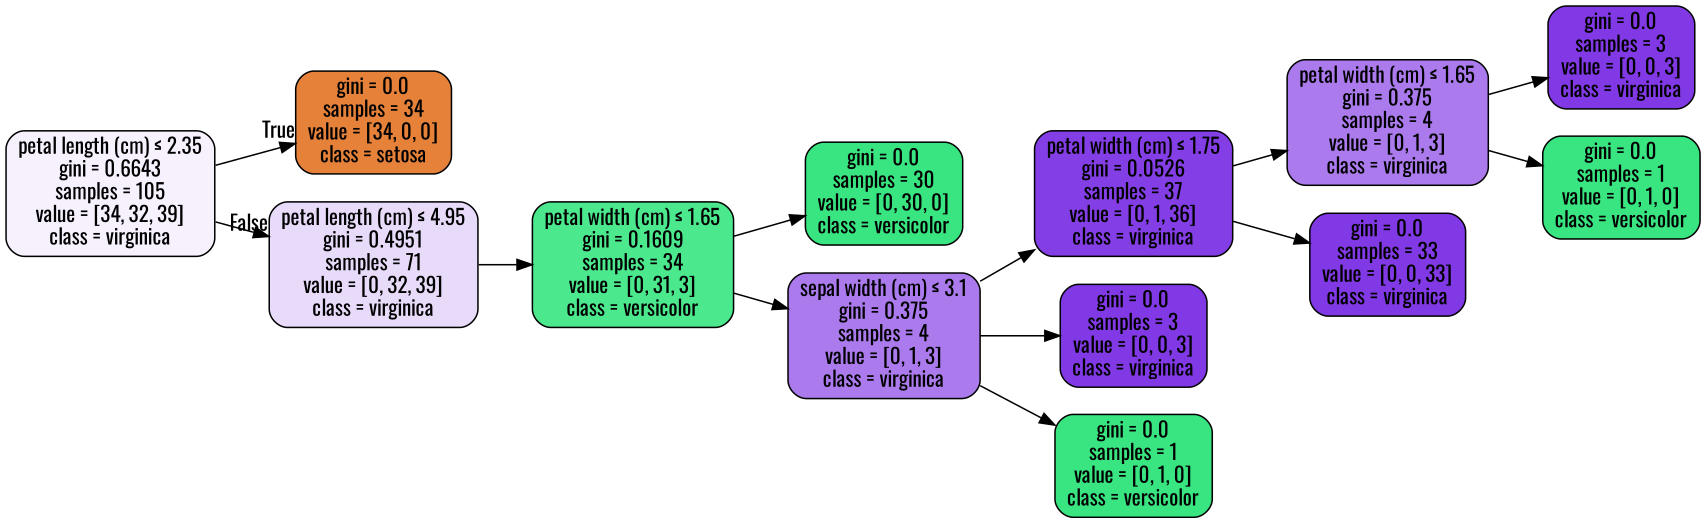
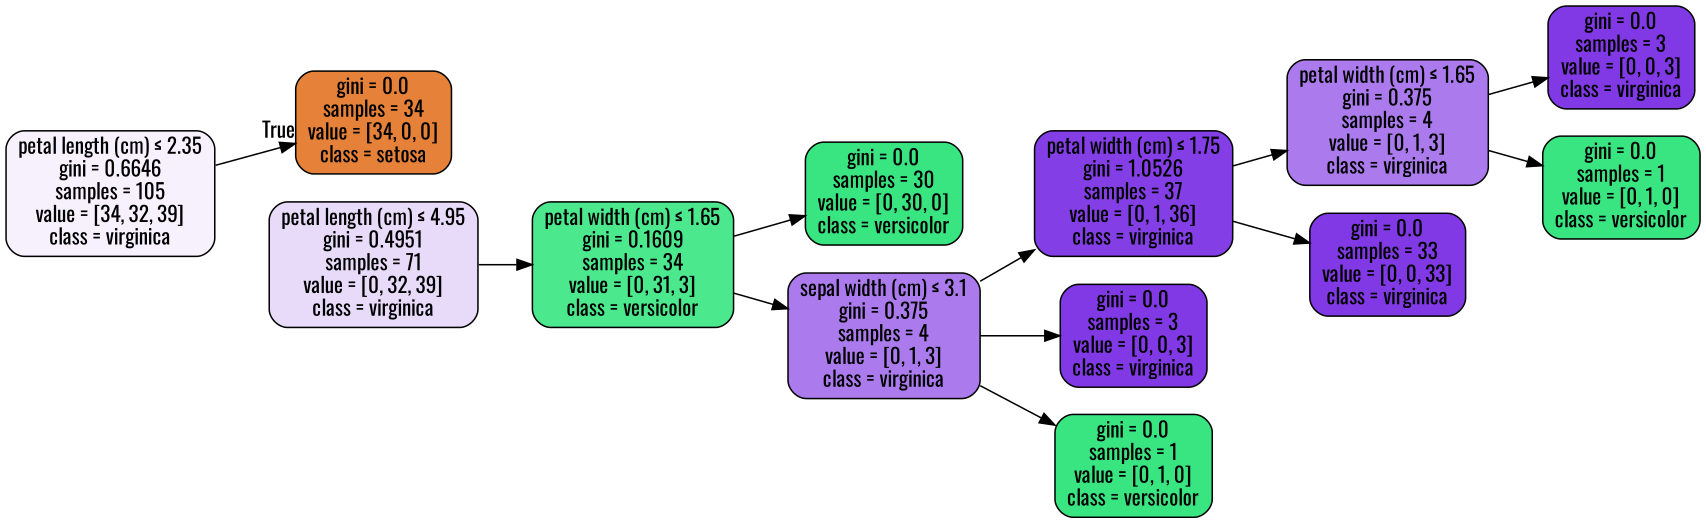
node "petal length (cm) ≤ 2.35": text "gini = 0.6643" -> "gini = 0.6646"
node "petal width (cm) ≤ 1.75": text "gini = 0.0526" -> "gini = 1.0526"
edge "petal length (cm) ≤ 2.35" -> "petal length (cm) ≤ 4.95": removed
